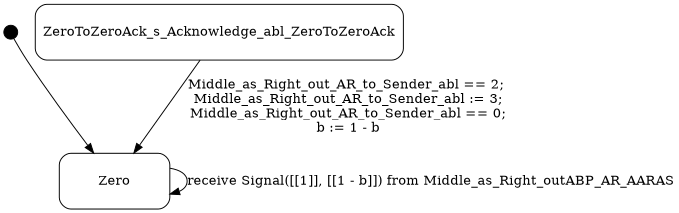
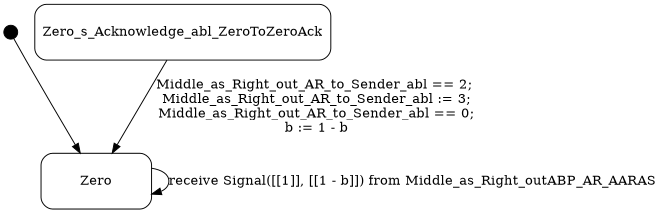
node "ZeroToZeroAck_s_Acknowledge_abl_ZeroToZeroAck": label "ZeroToZeroAck_s_Acknowledge_abl_ZeroToZeroAck" -> "Zero_s_Acknowledge_abl_ZeroToZeroAck"
